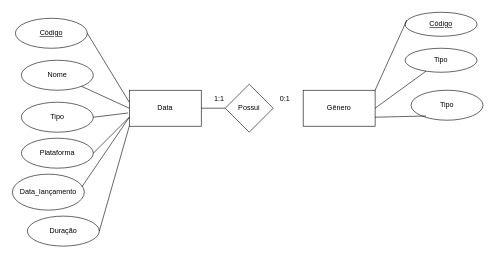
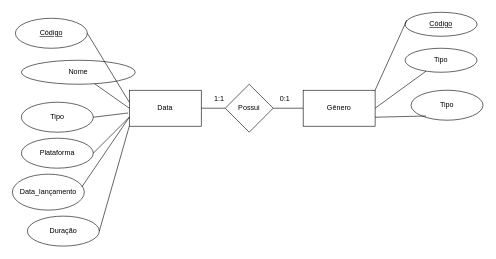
node "Nome": size 72x30 -> 114x24
edge "Possui" -- "Gênero": added
